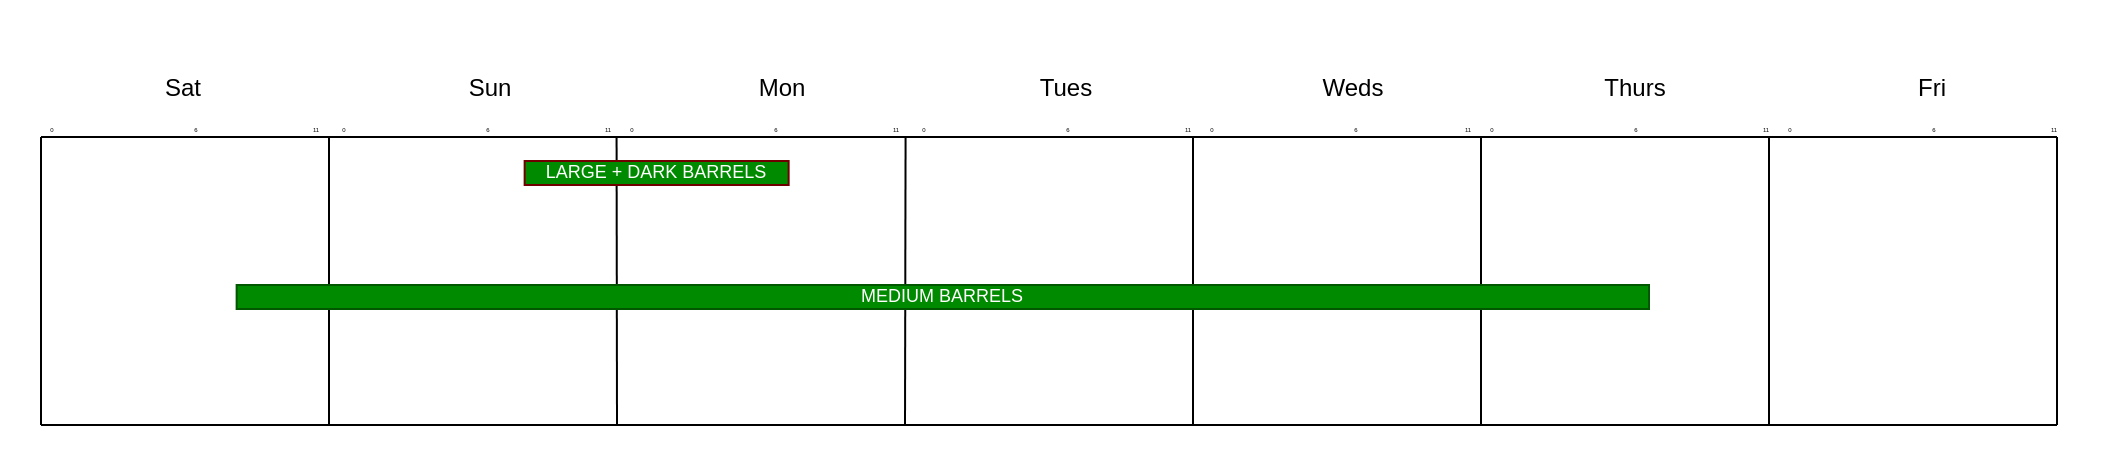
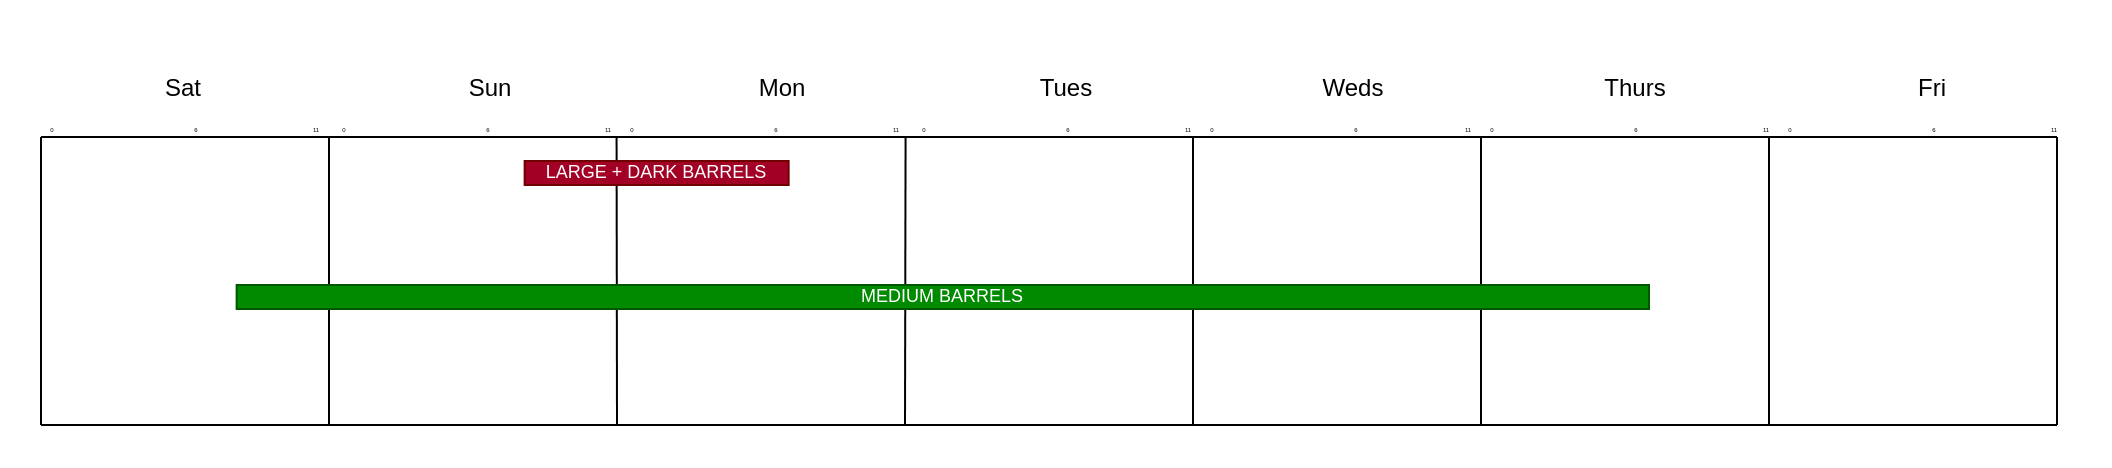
node "LARGE + DARK BARRELS": fillcolor #008a00 -> #a20025
